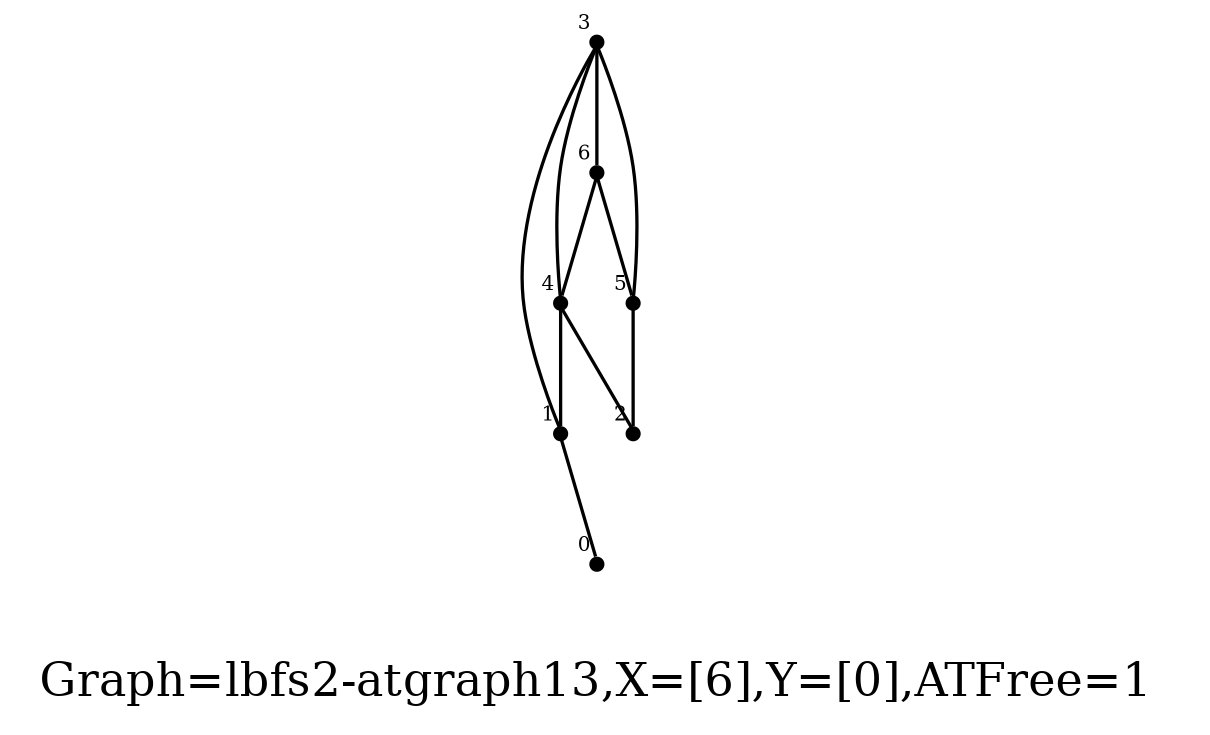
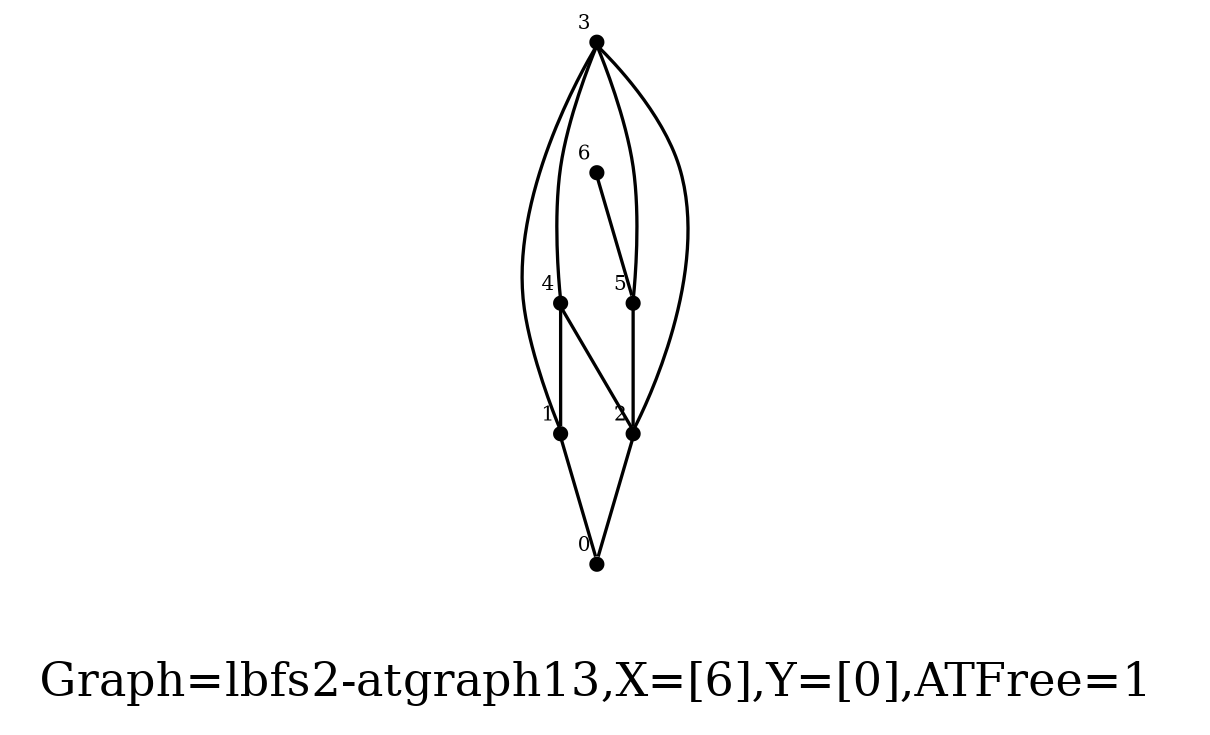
edge "3" -- "6": now "3" -- "2"
edge "6" -- "4": removed
edge "2" -- "0": added
